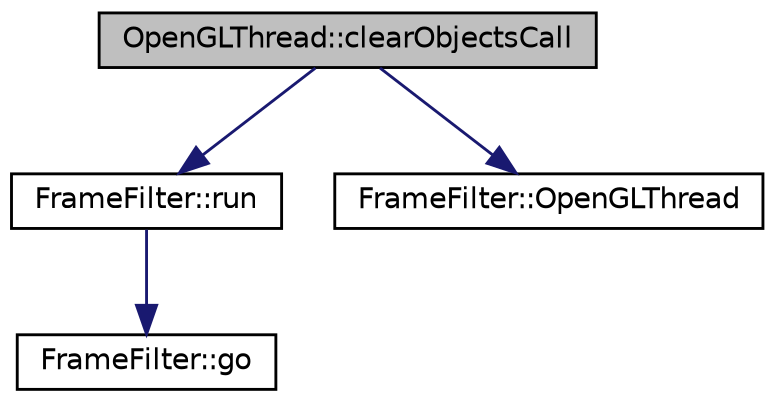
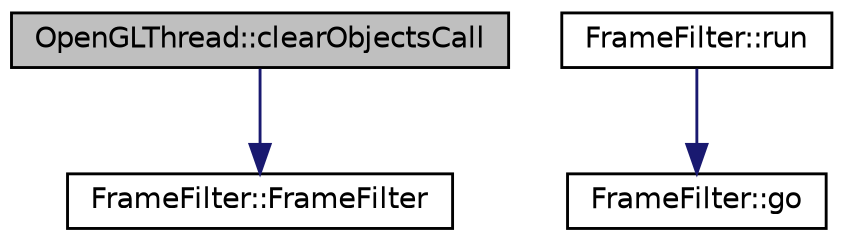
edge "OpenGLThread::clearObjectsCall" -> "FrameFilter::run": removed
node "FrameFilter::OpenGLThread": label "FrameFilter::OpenGLThread" -> "FrameFilter::FrameFilter"
